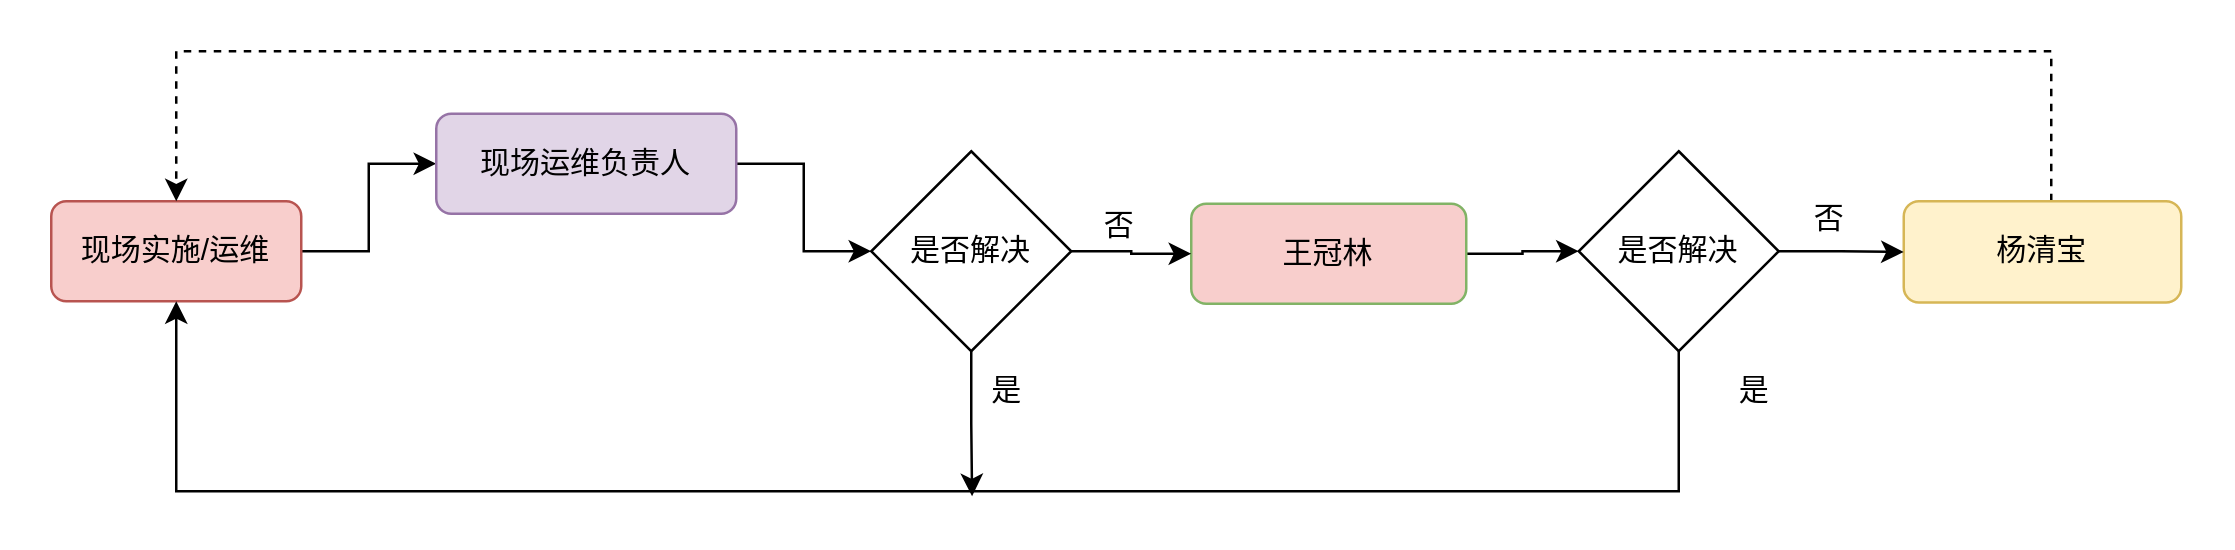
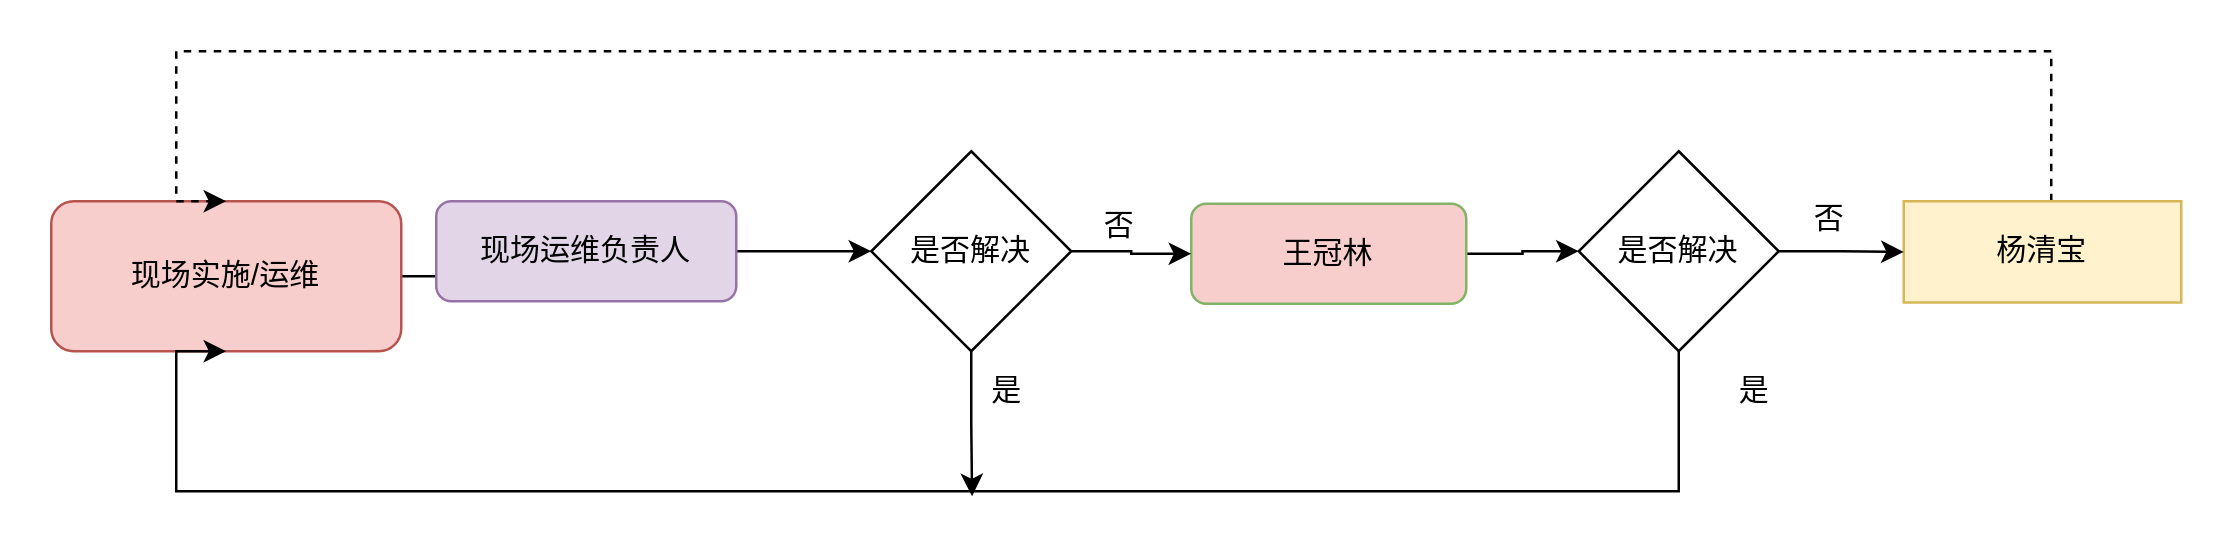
node "现场运维负责人": moved (586, 164) -> (586, 251)
node "现场实施/运维": size 250x100 -> 350x150
node "杨清宝": shape rounded rectangle -> rectangle
